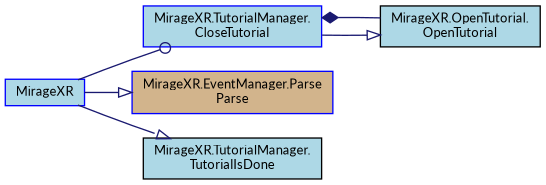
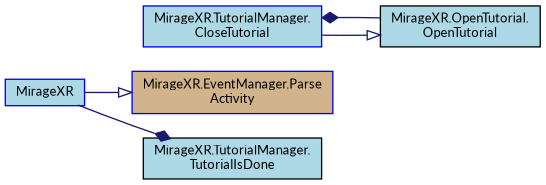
edge "MirageXR" -> "MirageXR.TutorialManager. CloseTutorial": removed
node "MirageXR.EventManager.Parse Parse": label "MirageXR.EventManager.Parse Parse" -> "MirageXR.EventManager.Parse Activity"
edge "MirageXR" -> "MirageXR.TutorialManager. TutorialIsDone": arrowhead onormal -> diamond
